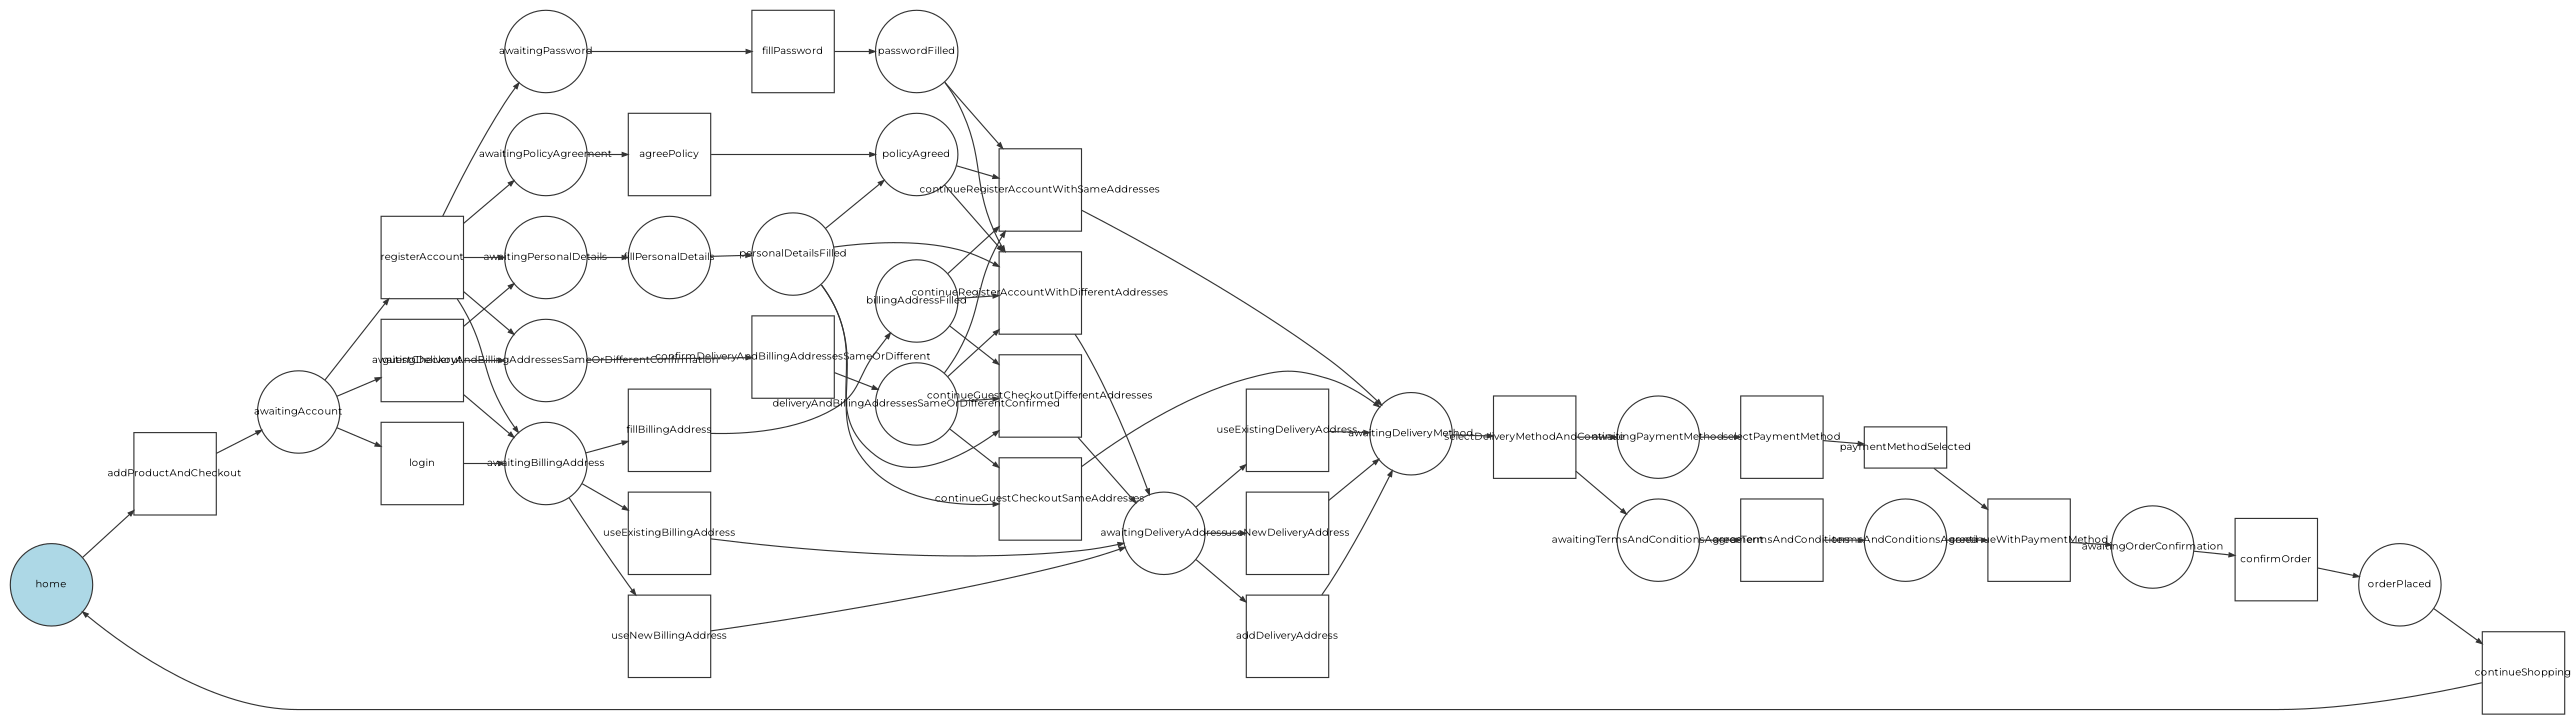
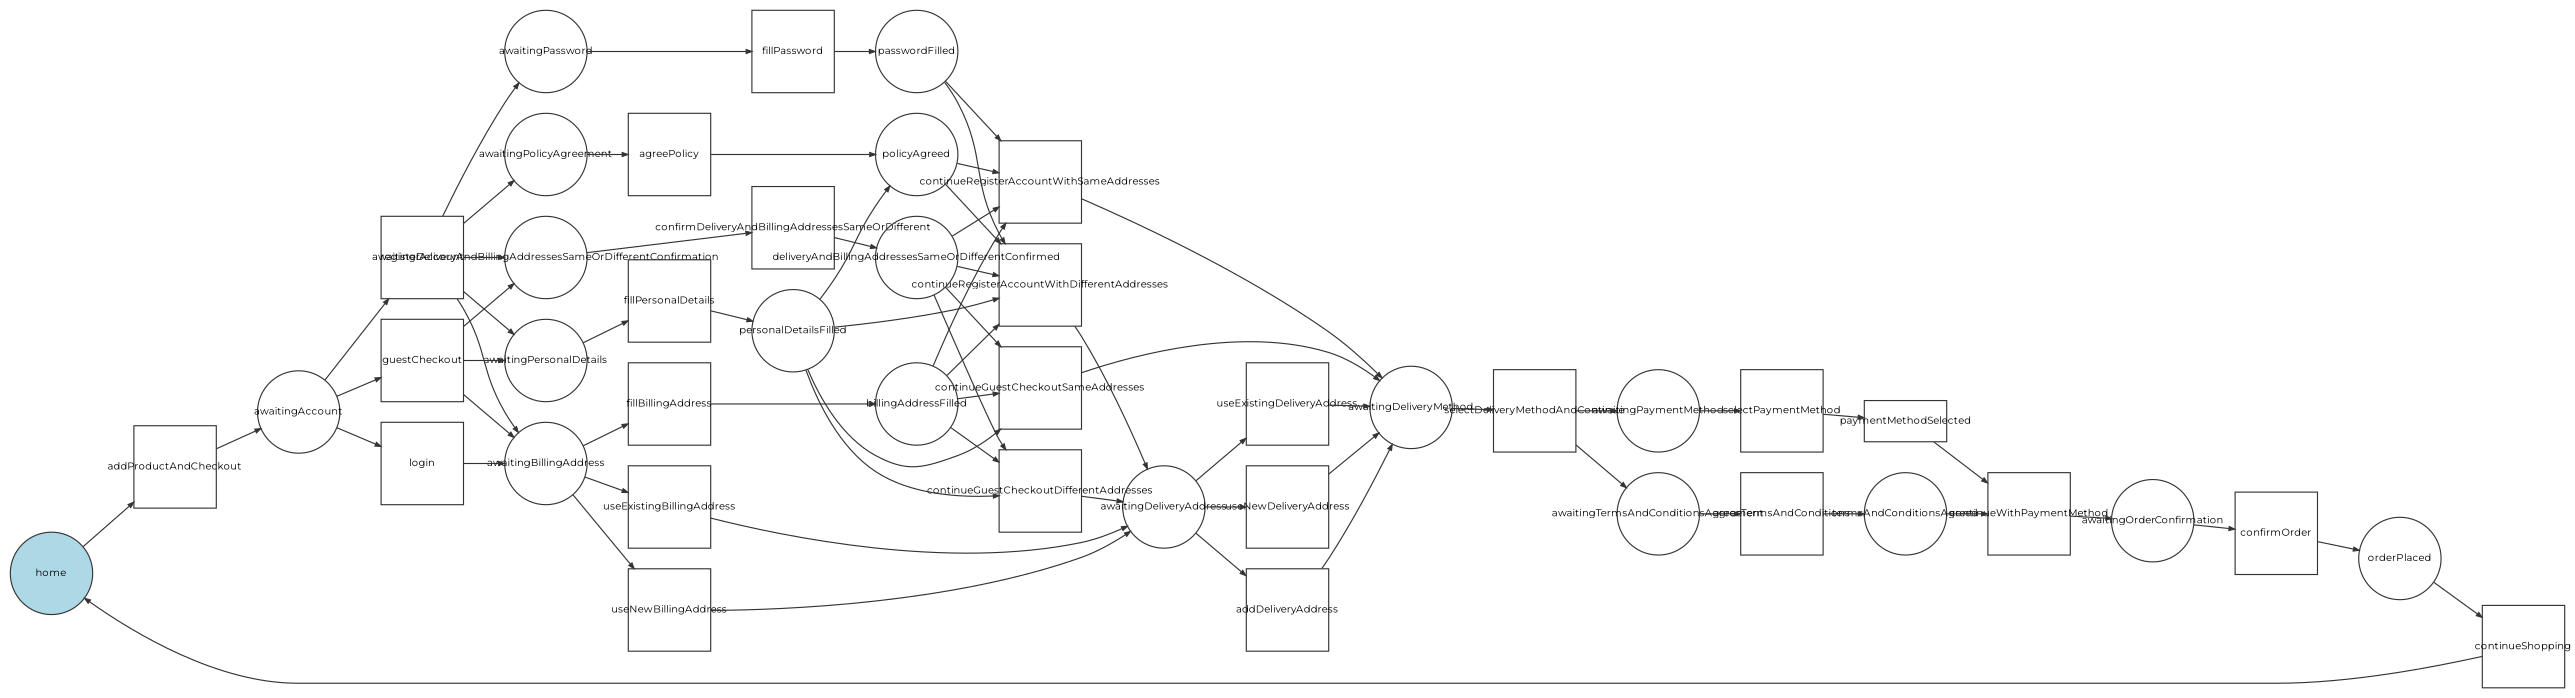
node "fillPersonalDetails": shape circle -> box
edge "billingAddressFilled" -> "continueGuestCheckoutSameAddresses": added
